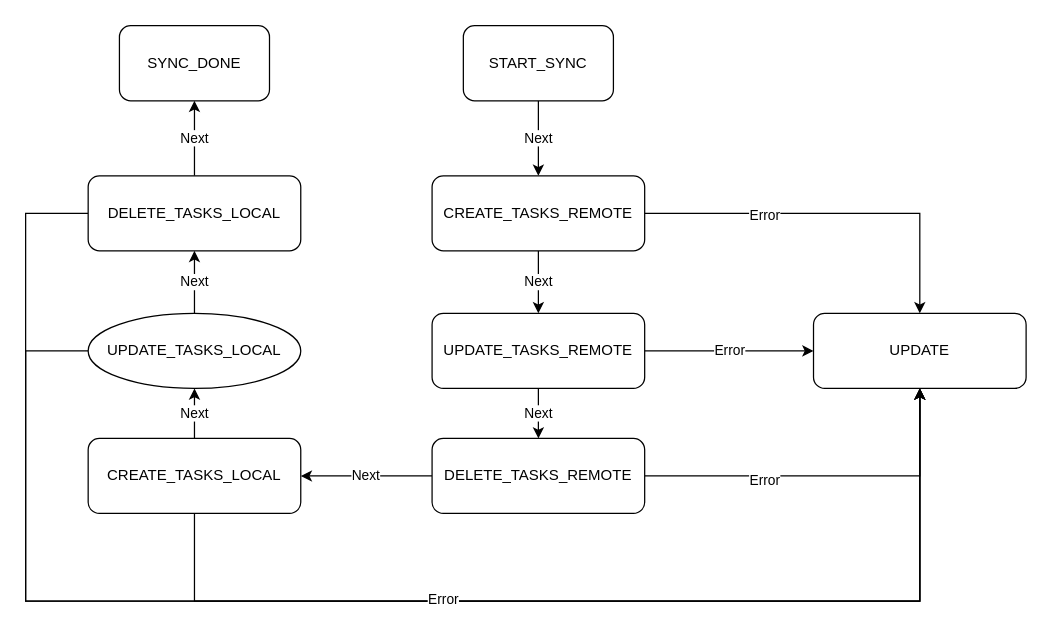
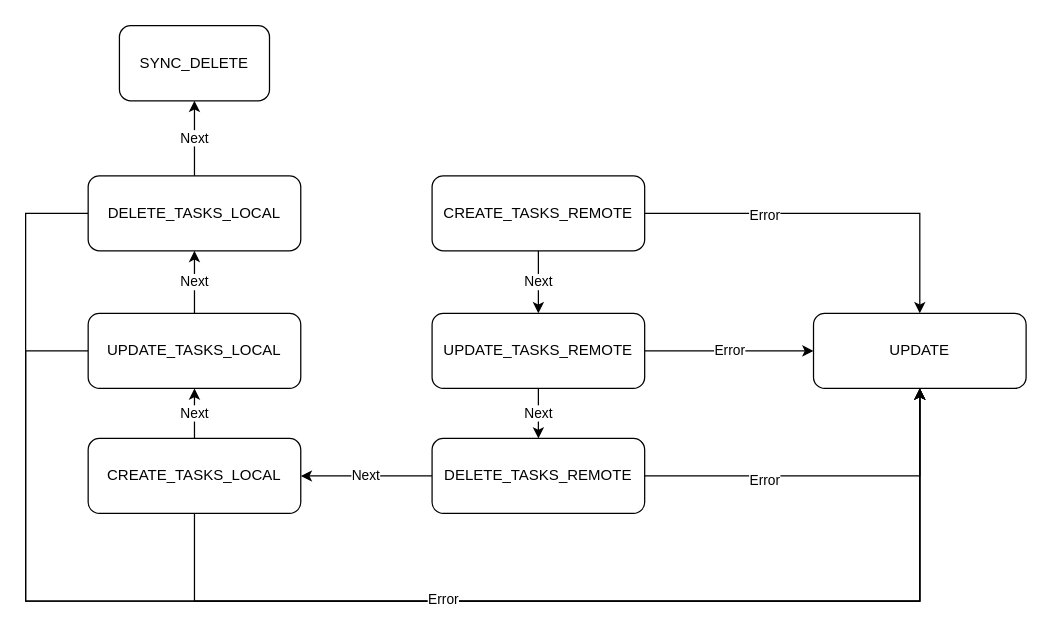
node "SYNC_DONE": label "SYNC_DONE" -> "SYNC_DELETE"
node "START_SYNC": removed
edge "START_SYNC" -> "CREATE_TASKS_REMOTE": removed, label "Next"
node "UPDATE_TASKS_LOCAL": shape ellipse -> rounded rectangle
